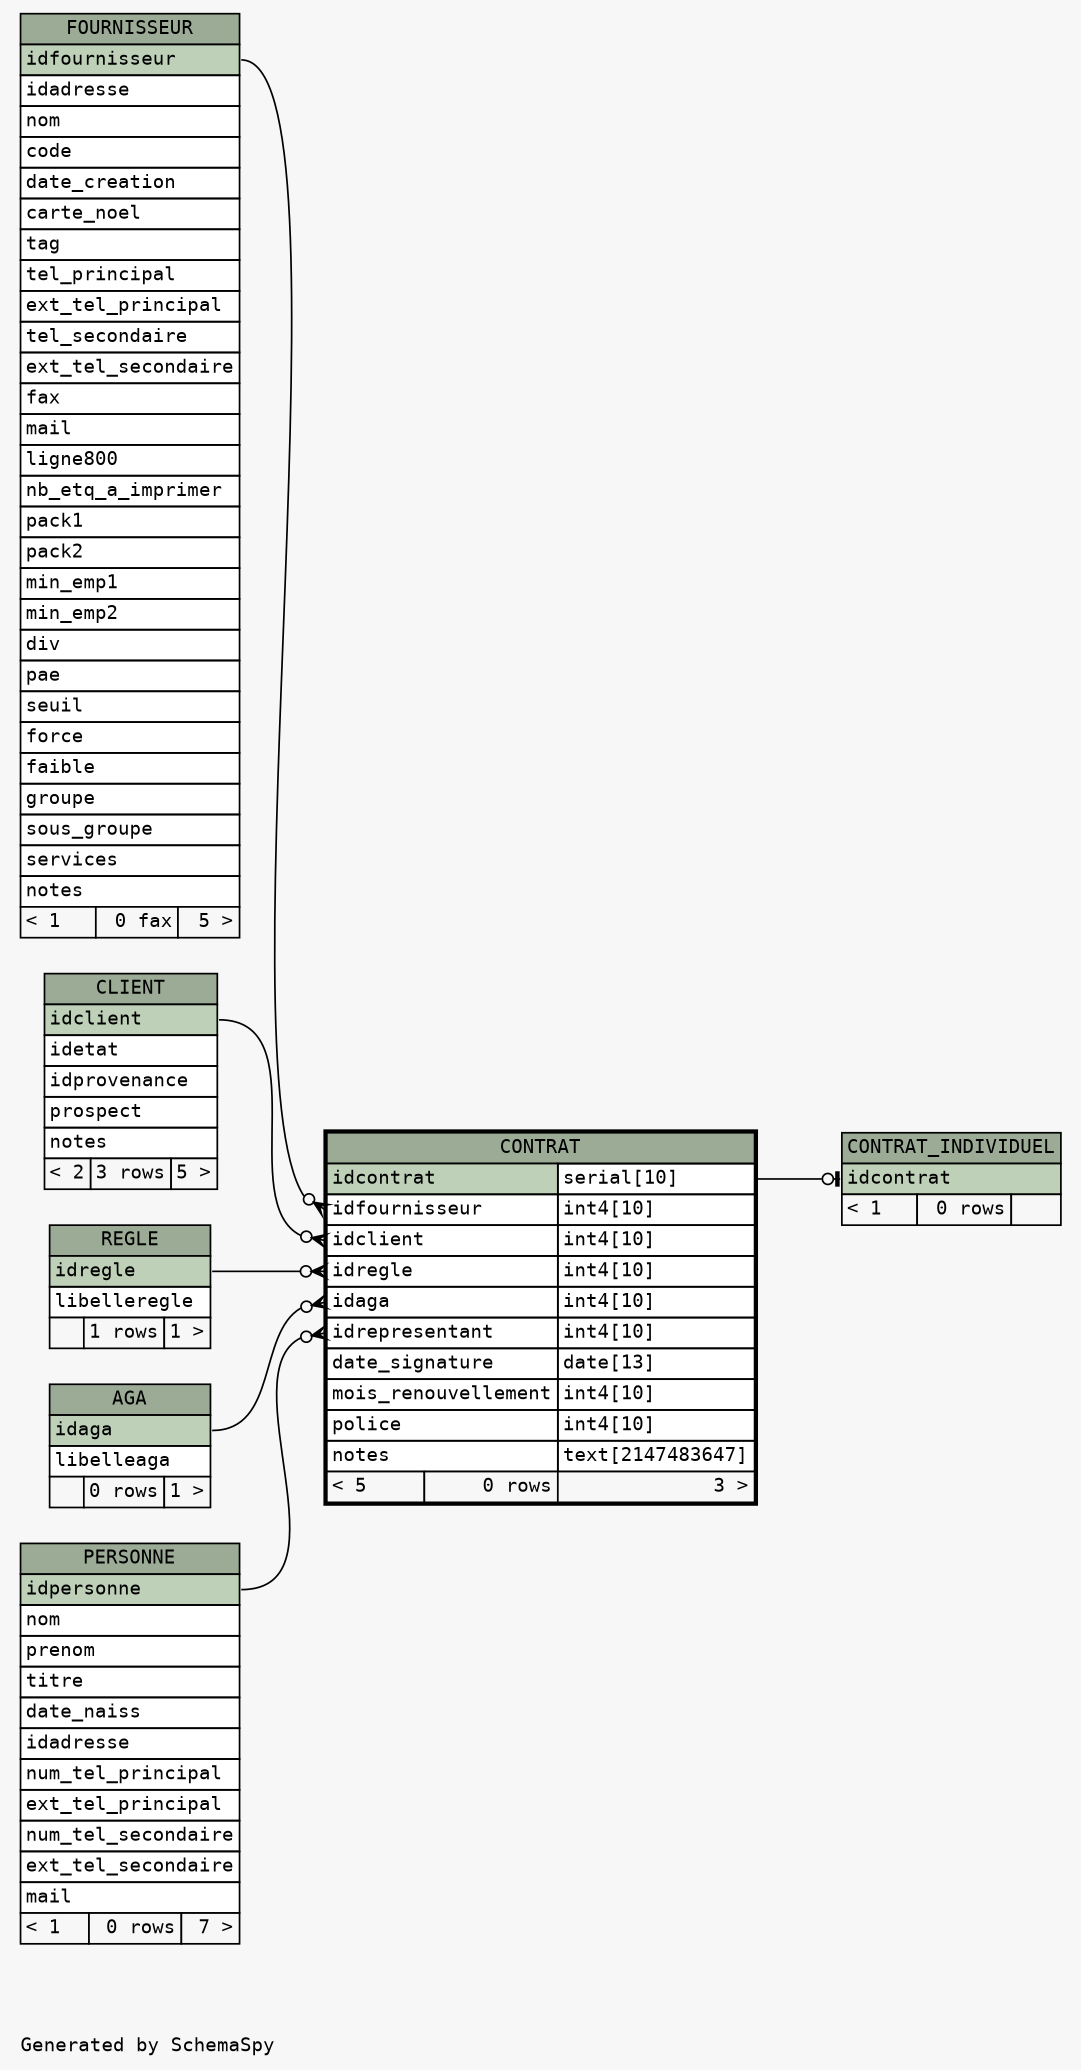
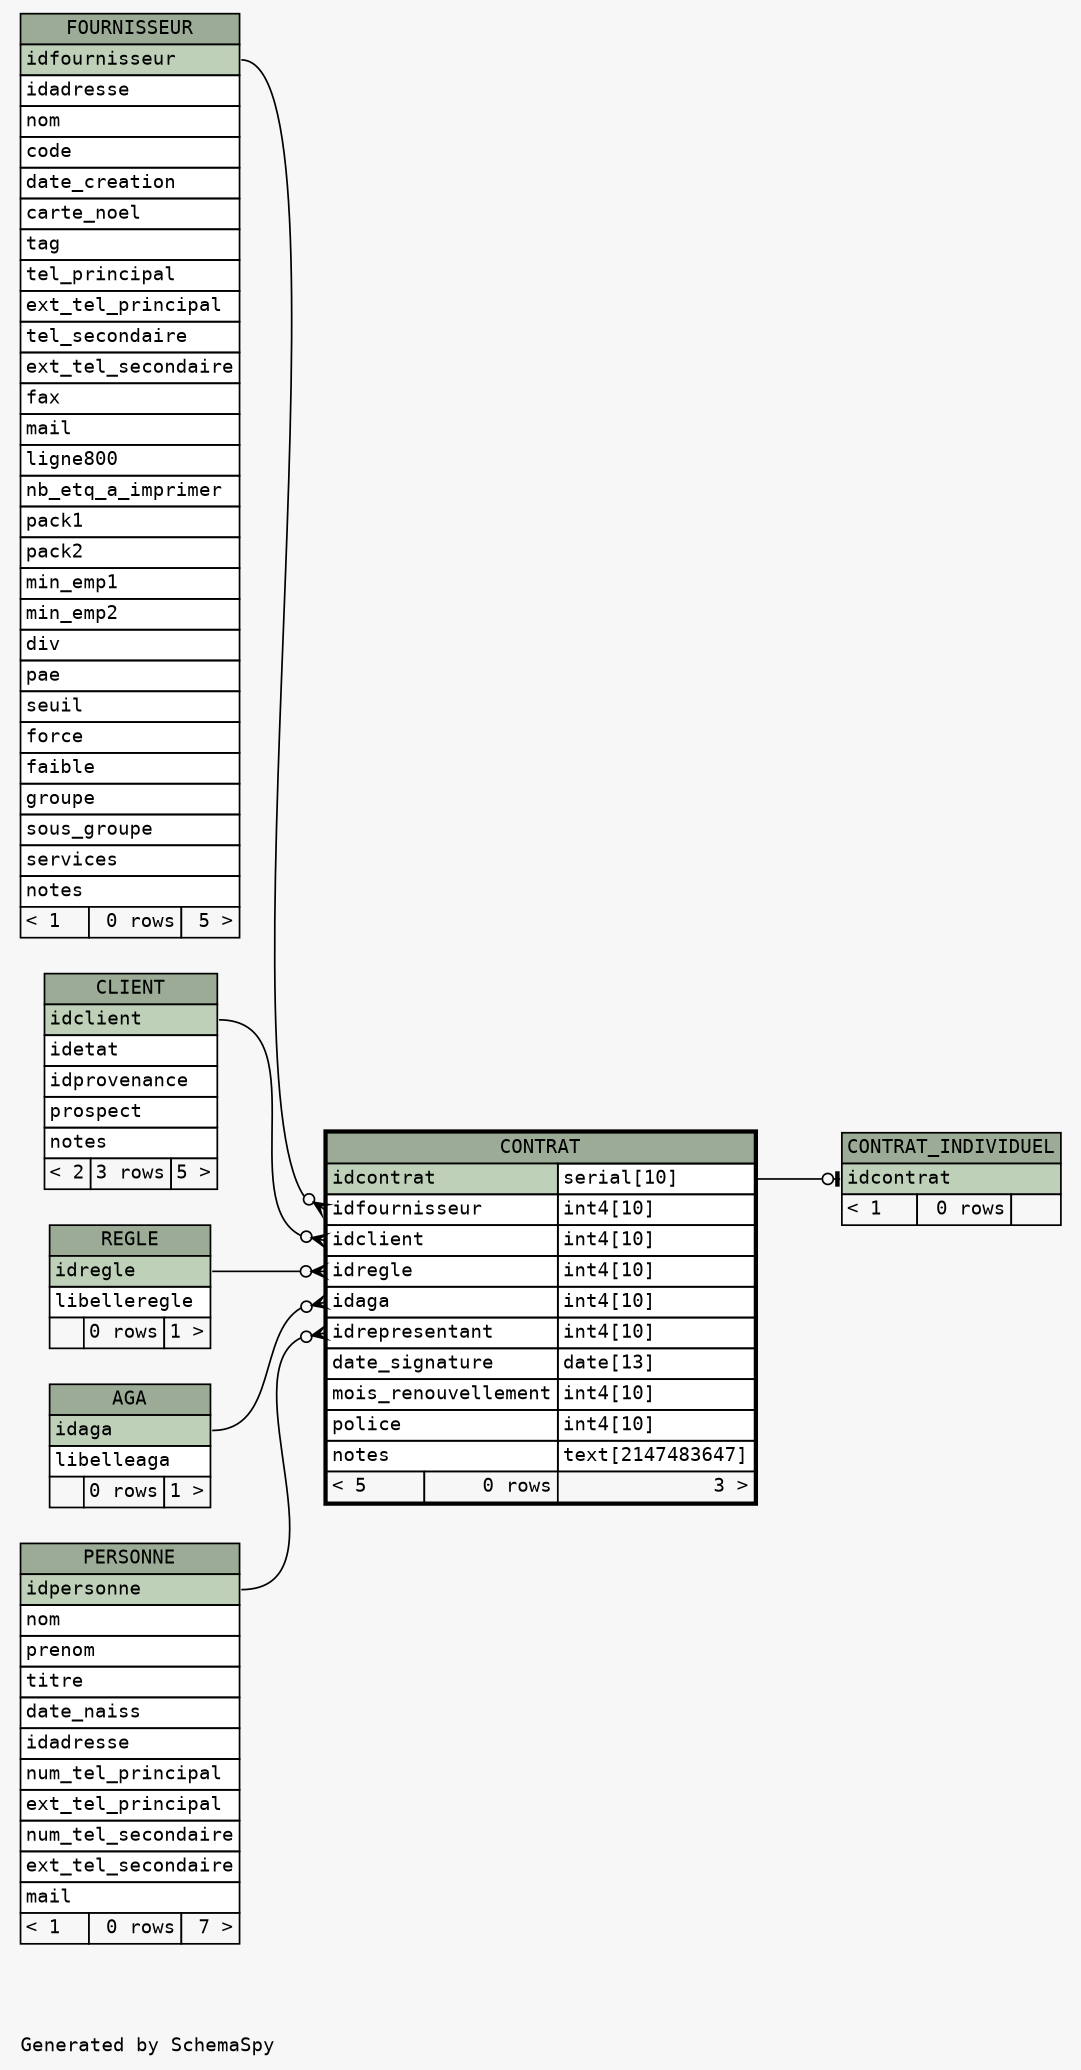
node "FOURNISSEUR": text "0 fax" -> "0 rows"
node "REGLE": text "1 rows" -> "0 rows"
